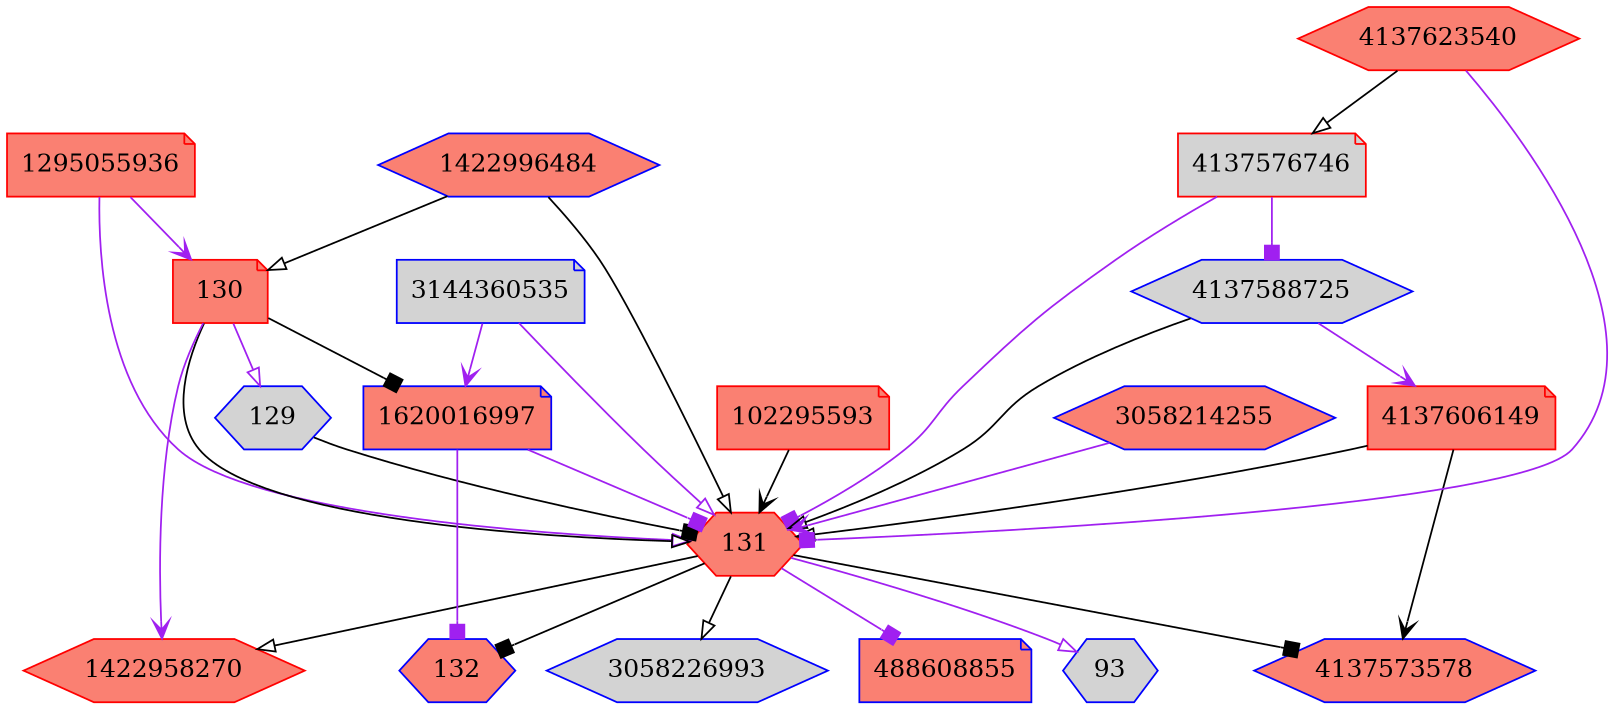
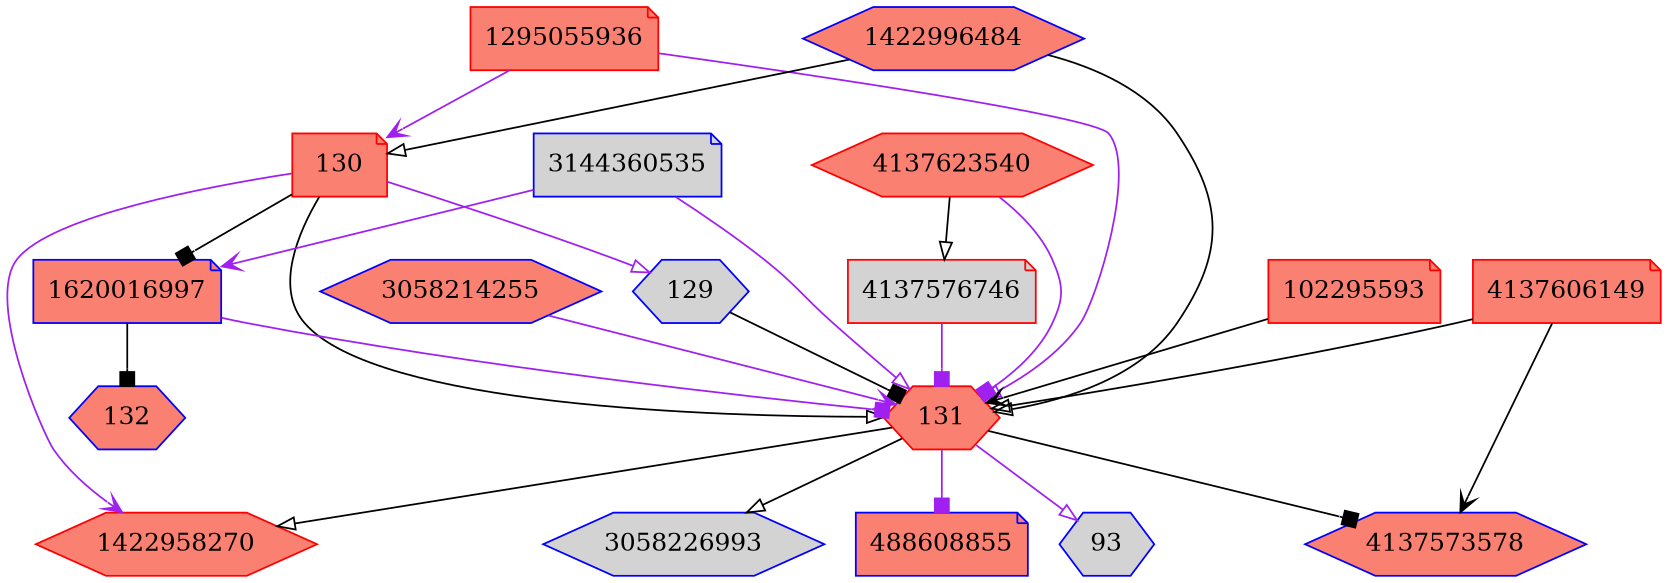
node "4137588725": removed
edge "1620016997" -> "132": color purple -> black
edge "131" -> "132": removed
